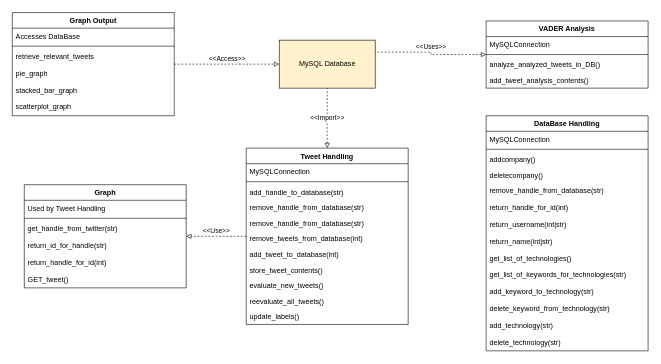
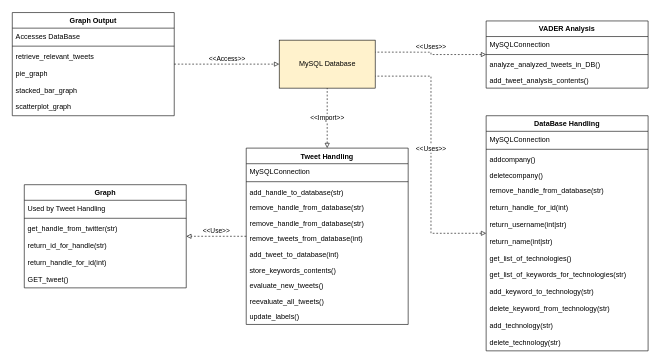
edge "MySQL Database" -> "DataBase Handling": added, label "<<Uses>>"
node "store_tweet_contents()": label "store_tweet_contents()" -> "store_keywords_contents()"
